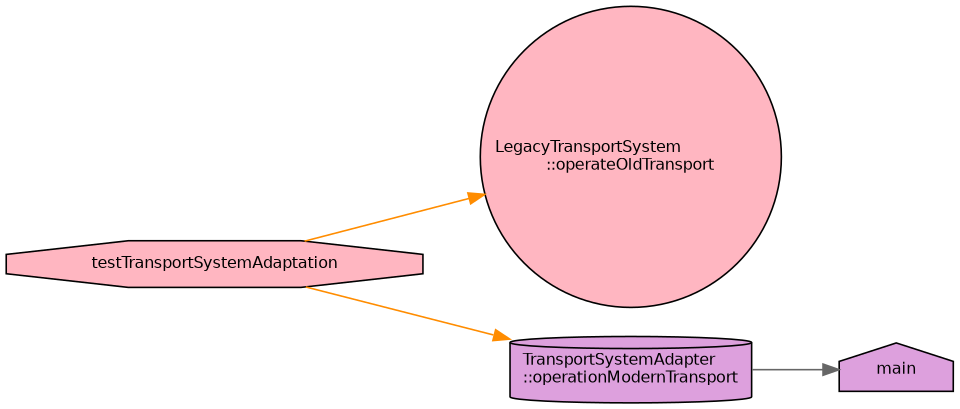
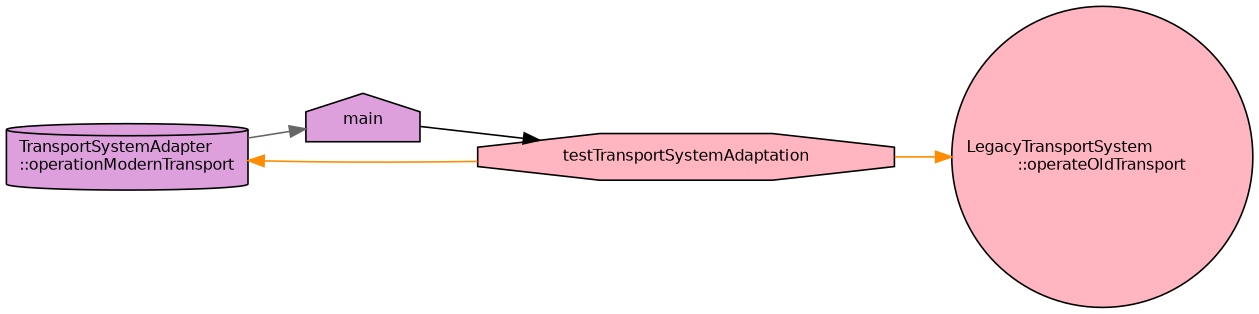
edge "main" -> "testTransportSystemAdaptation": added
